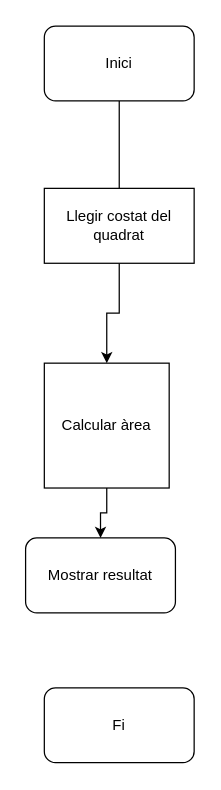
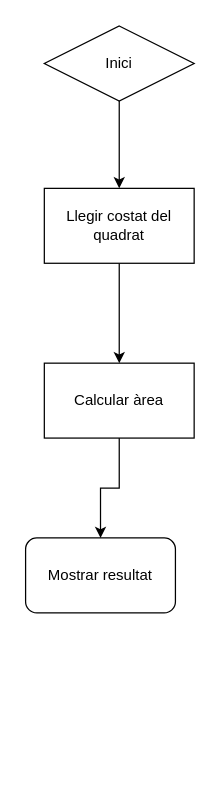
node "Inici": shape rounded rectangle -> diamond
edge "Inici" -- "Llegir costat del quadrat": arrowhead none -> classic
node "Calcular àrea": size 125x125 -> 150x75
node "Fi": removed
